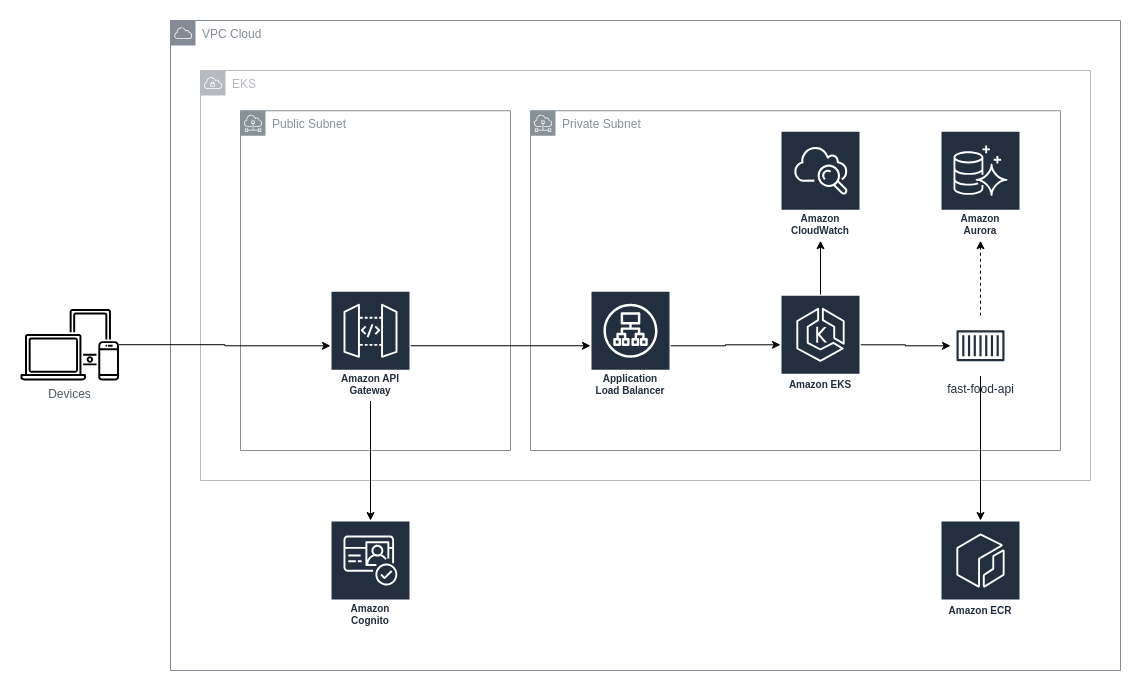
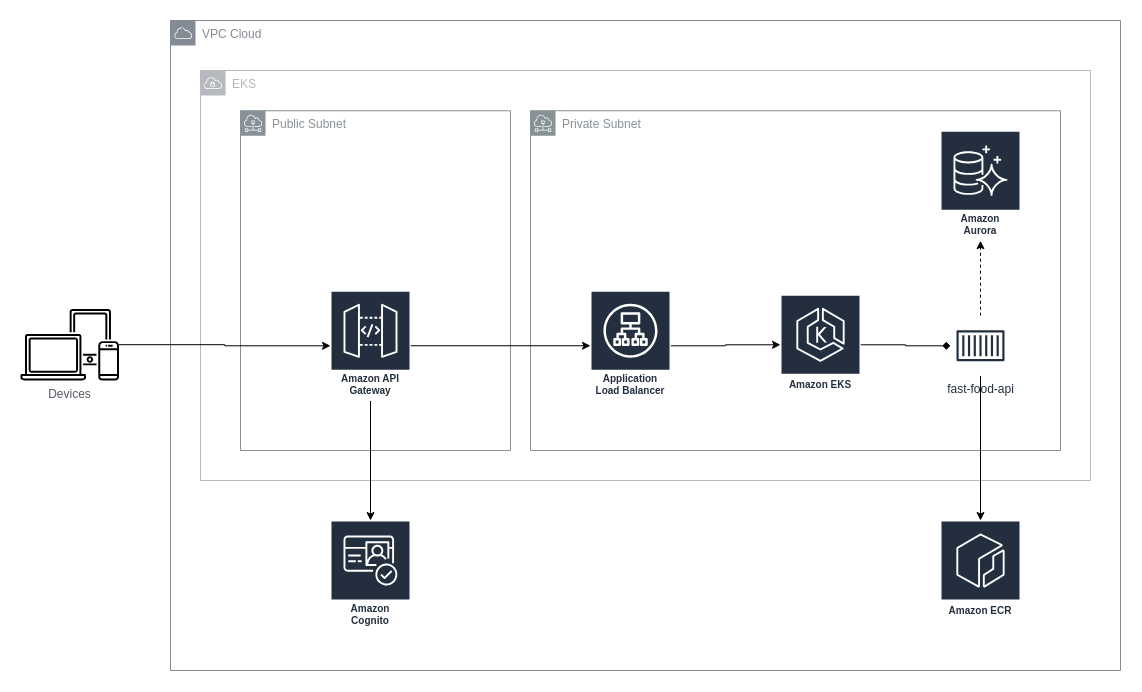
node "Amazon CloudWatch": removed
edge "Amazon EKS" -> "Amazon CloudWatch": removed
edge "Amazon EKS" -> "fast-food-api": arrowhead classic -> diamond
